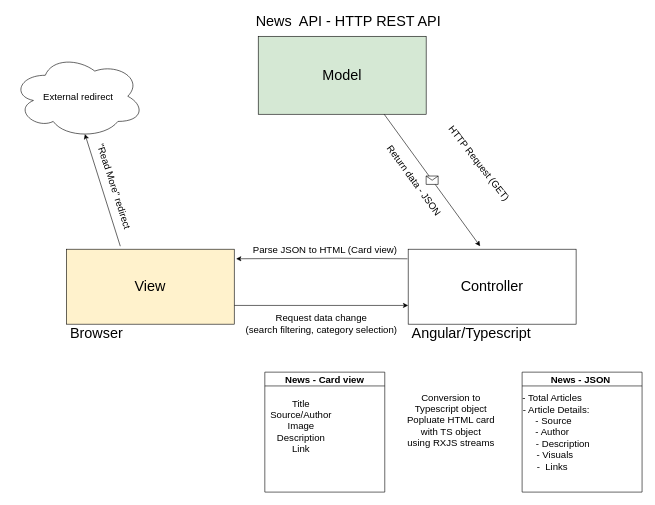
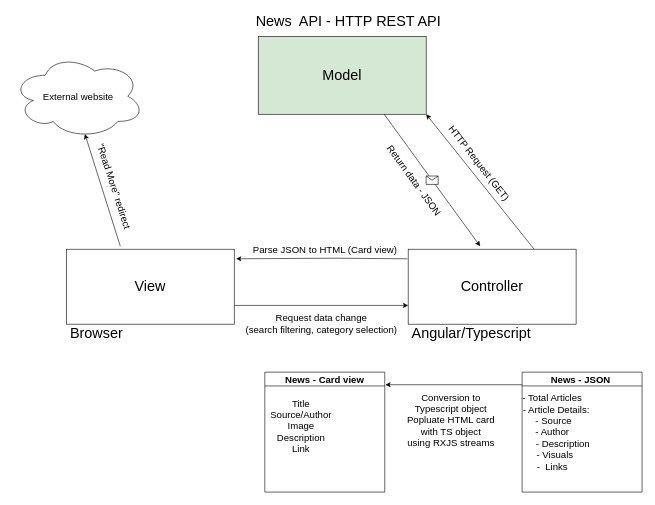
node "External redirect": label "External redirect" -> "External website"
edge "Controller" -> "Model": added
node "View": fillcolor #fff2cc -> #ffffff
edge "News - JSON" -> "News - Card view": added
